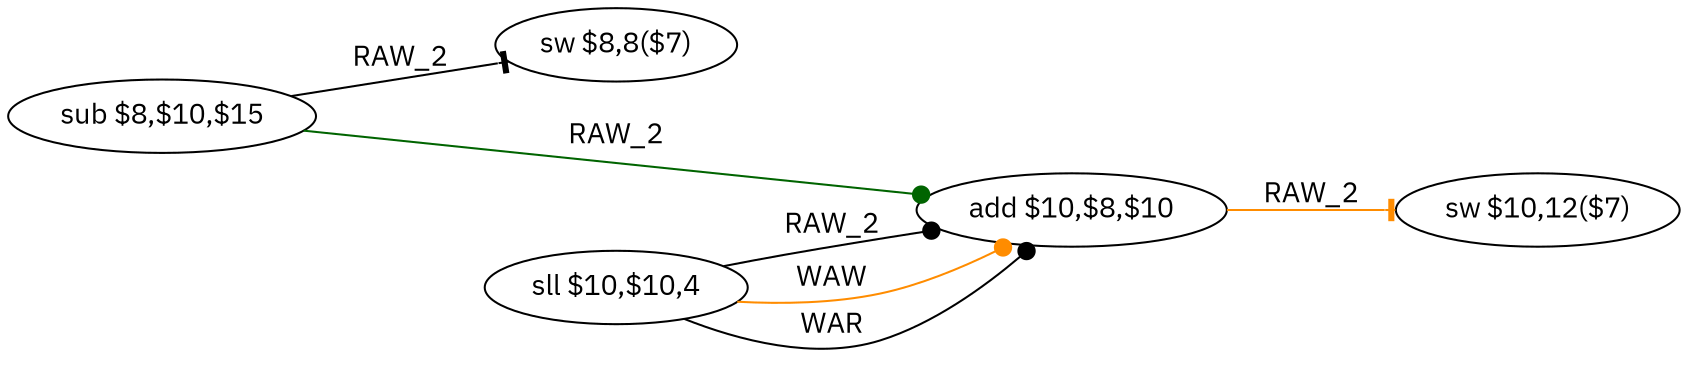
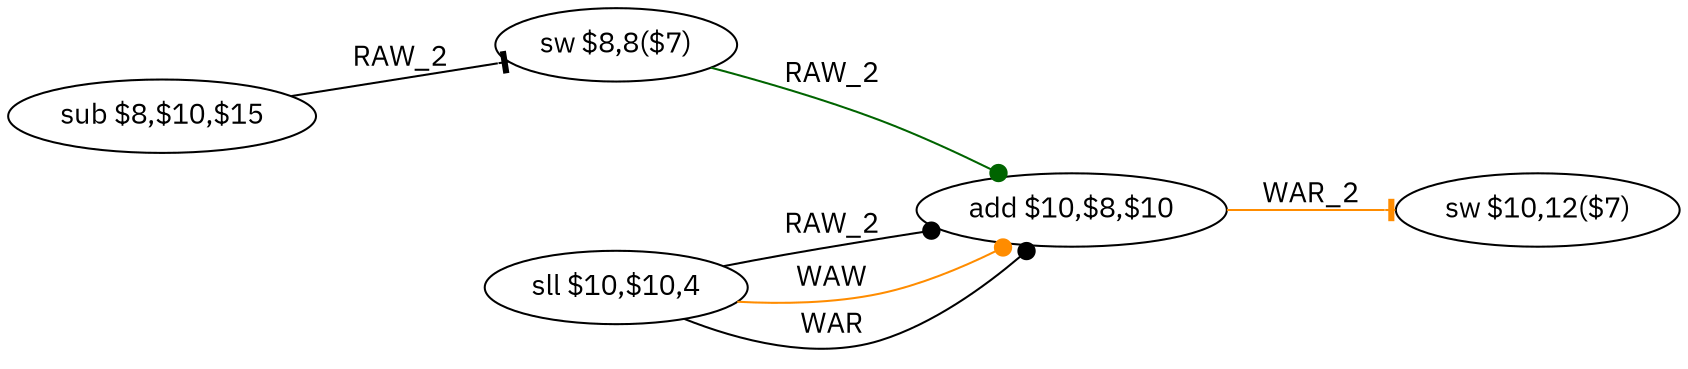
edge "sub $8,$10,$15" -> "add $10,$8,$10": now "sw $8,8($7)" -> "add $10,$8,$10"
edge "add $10,$8,$10" -> "sw $10,12($7)": label "RAW_2" -> "WAR_2"
